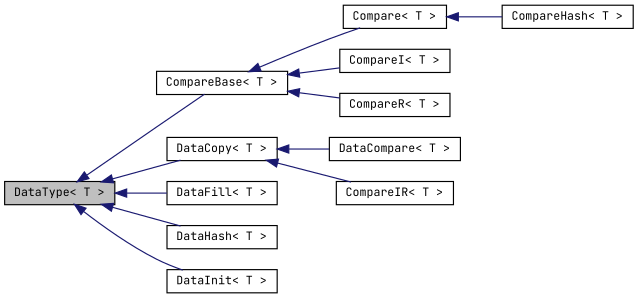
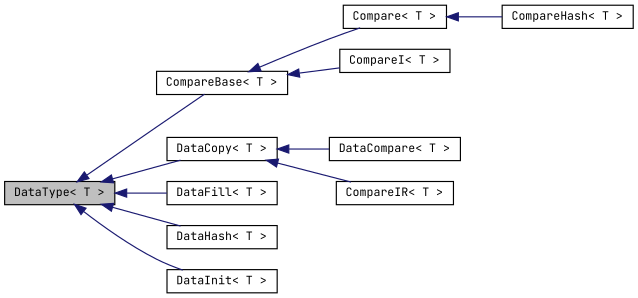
node "CompareR< T >": removed
